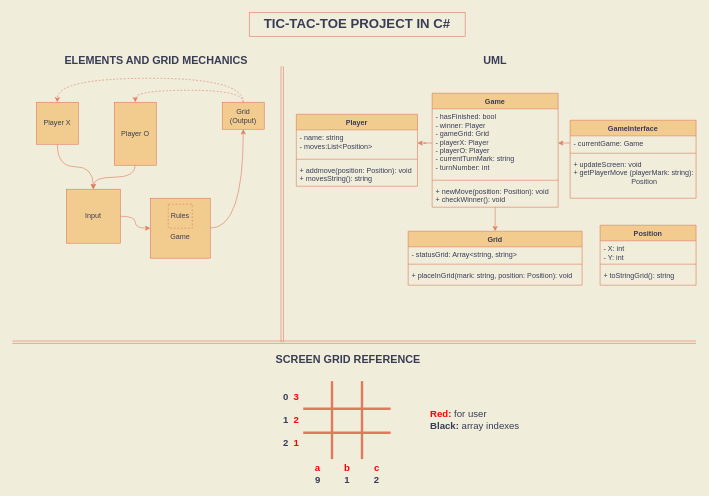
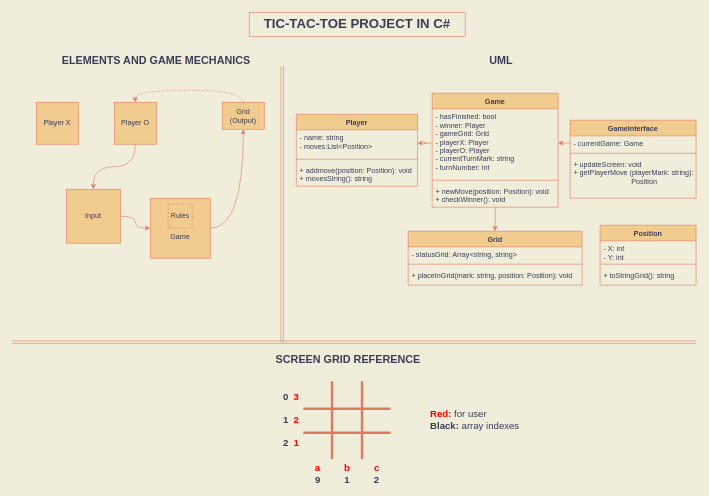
node "ELEMENTS AND GRID MECHANICS": label "ELEMENTS AND GRID MECHANICS" -> "ELEMENTS AND GAME MECHANICS"
node "UML": moved (495, 60) -> (501, 60)
edge "Grid (Output)" -> "Player X": removed
node "Player O": size 42x63 -> 42x42
edge "Player X" -> "Input": removed
